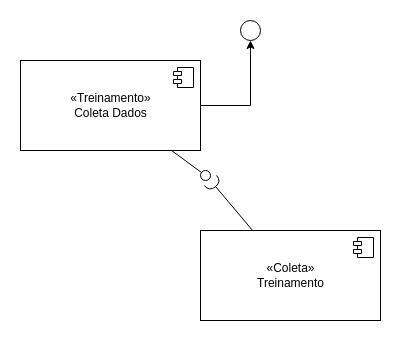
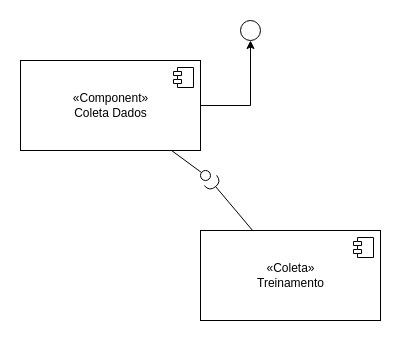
node "«Treinamento» Coleta Dados": label "«Treinamento» Coleta Dados" -> "«Component» Coleta Dados"
